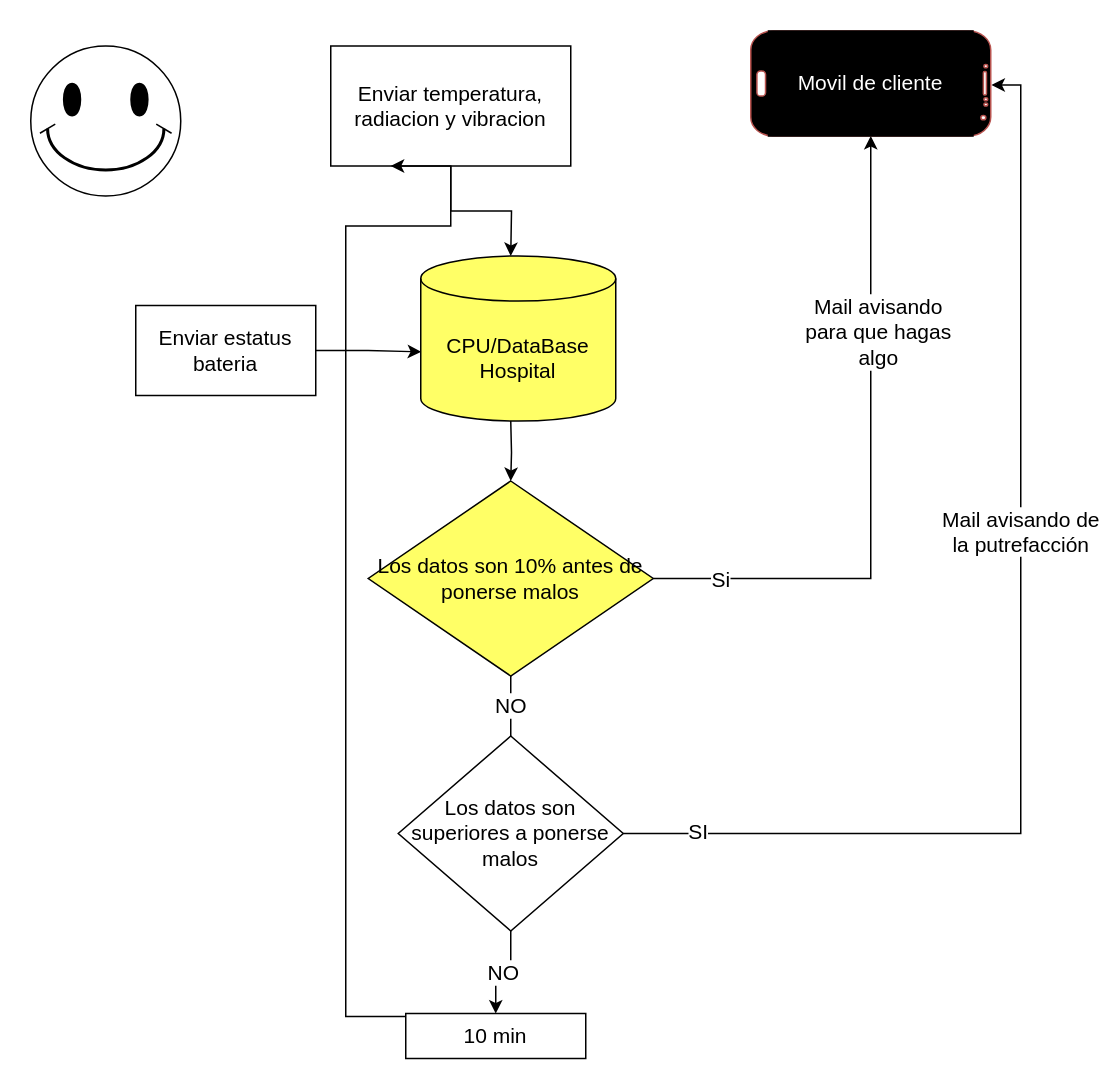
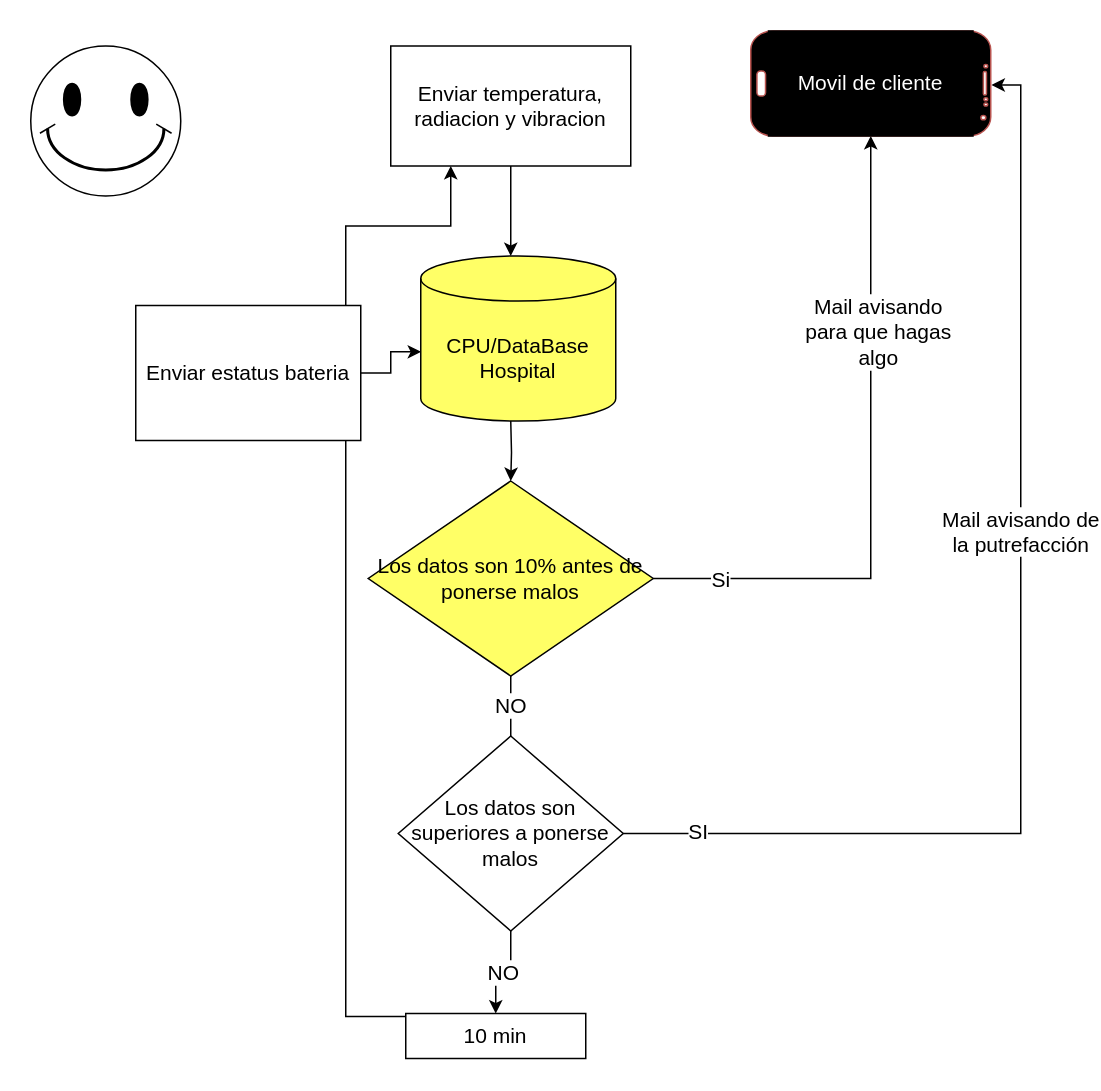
node "Enviar temperatura, radiacion y vibracion": moved (451, 106) -> (511, 106)
node "Enviar estatus bateria": size 180x90 -> 225x135
